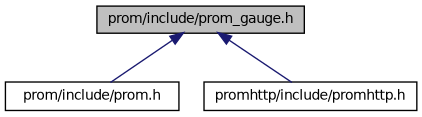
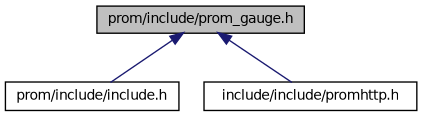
node "prom/include/prom.h": label "prom/include/prom.h" -> "prom/include/include.h"
node "promhttp/include/promhttp.h": label "promhttp/include/promhttp.h" -> "include/include/promhttp.h"
